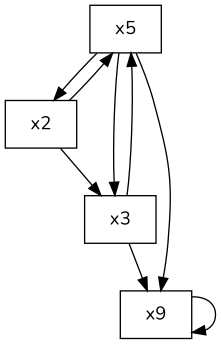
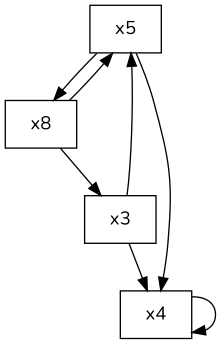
edge "x5" -> "x3": removed
node "x2": label "x2" -> "x8"
node "x9": label "x9" -> "x4"
